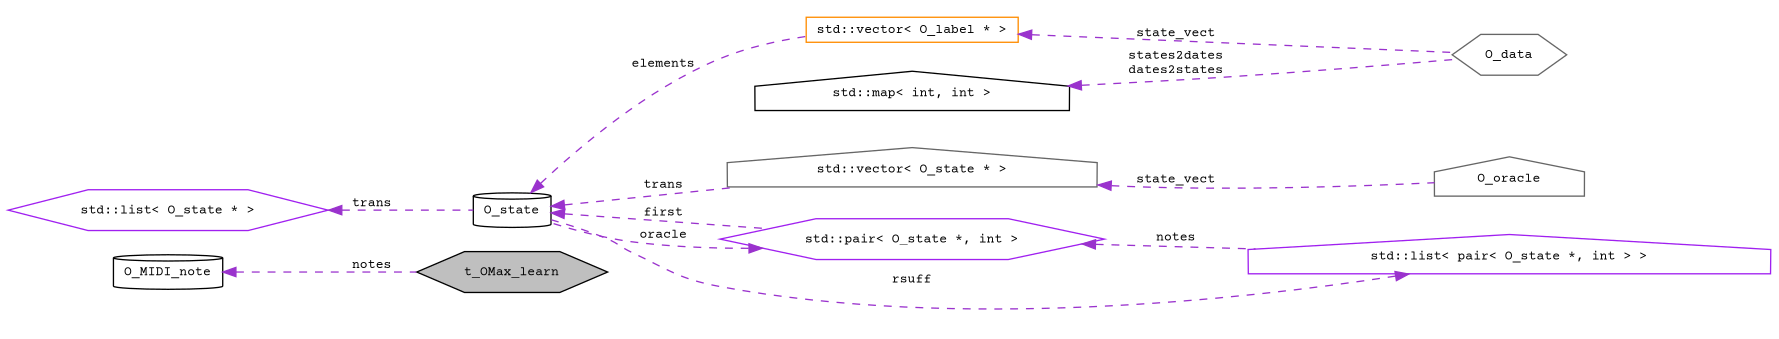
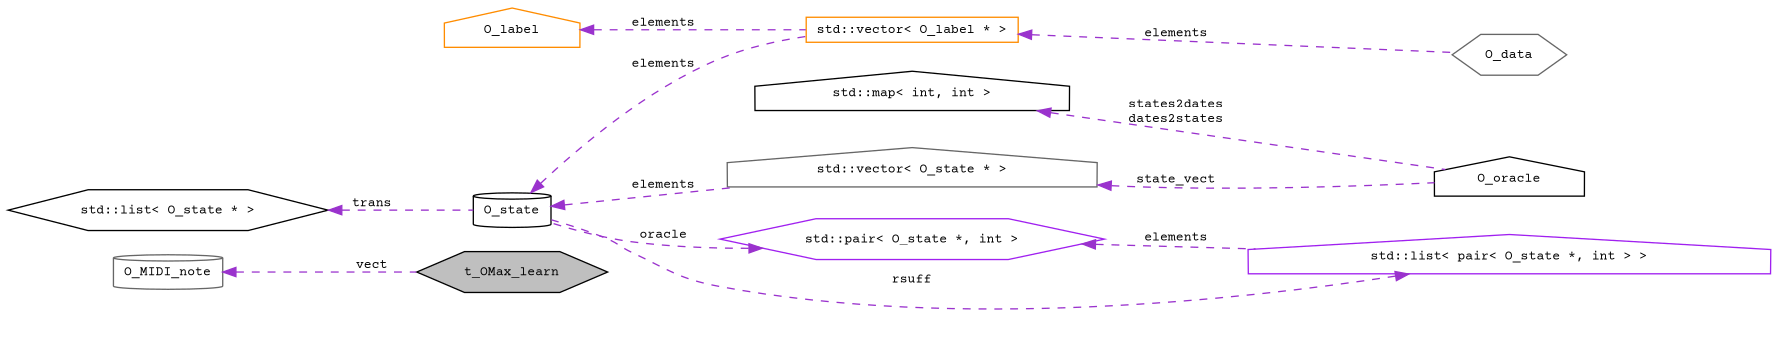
node "O_label": added
edge "O_data" -> "std::vector< O_label * >": label "state_vect" -> "elements"
edge "O_data" -> "std::map< int, int >": now "O_oracle" -> "std::map< int, int >"
node "O_oracle": color gray40 -> black
edge "std::vector< O_state * >" -> "O_state": label "trans" -> "elements"
node "std::list< O_state * >": color purple -> black
edge "std::pair< O_state *, int >" -> "O_state": removed, label "first"
edge "std::list< pair< O_state *, int > >" -> "std::pair< O_state *, int >": label "notes" -> "elements"
edge "t_OMax_learn" -> "O_MIDI_note": label "notes" -> "vect"
node "O_MIDI_note": color black -> gray40
